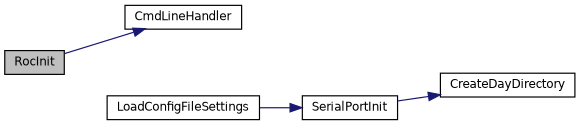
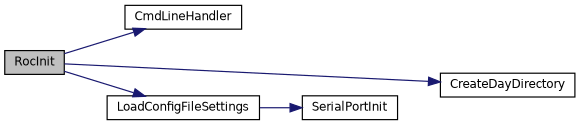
edge "RocInit" -> "LoadConfigFileSettings": added
edge "SerialPortInit" -> "CreateDayDirectory": now "RocInit" -> "CreateDayDirectory"
